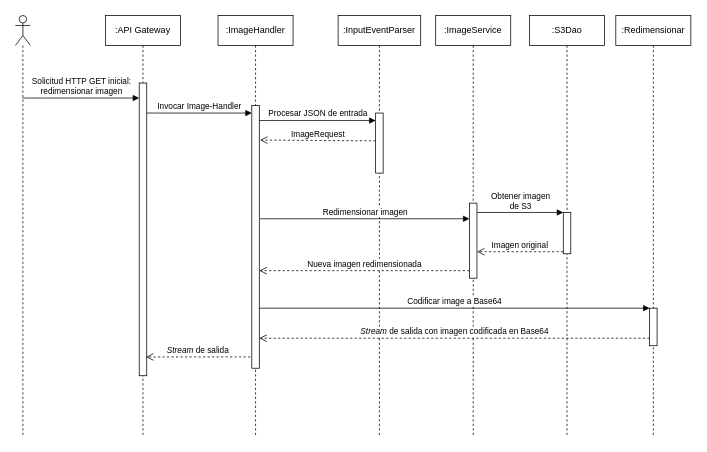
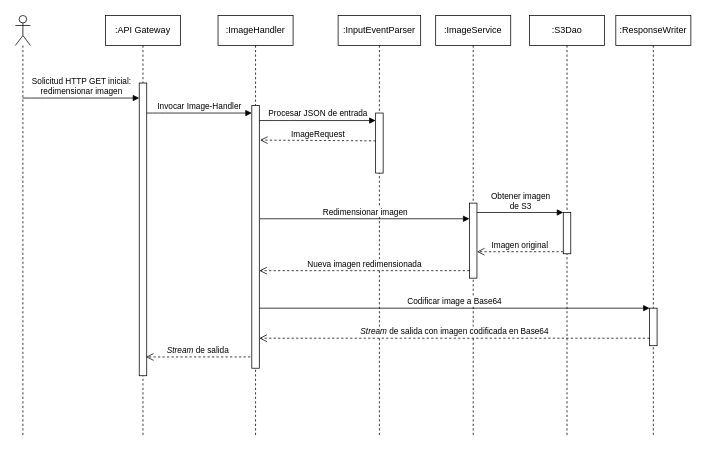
node ":Redimensionar": label ":Redimensionar" -> ":ResponseWriter"
